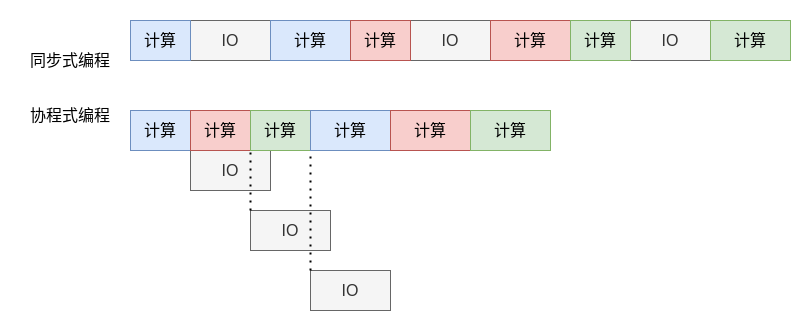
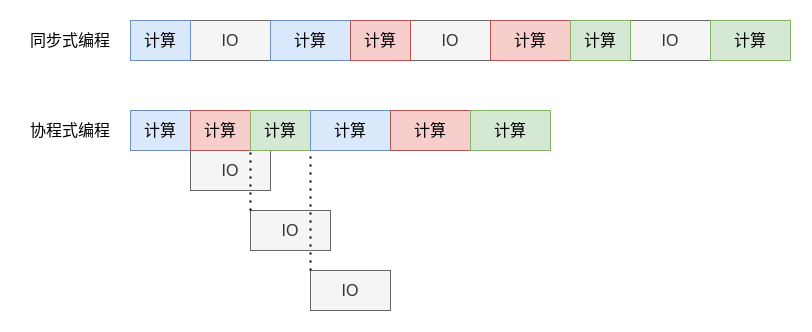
node "同步式编程": moved (71, 61) -> (71, 41)
node "协程式编程": moved (71, 116) -> (71, 131)
